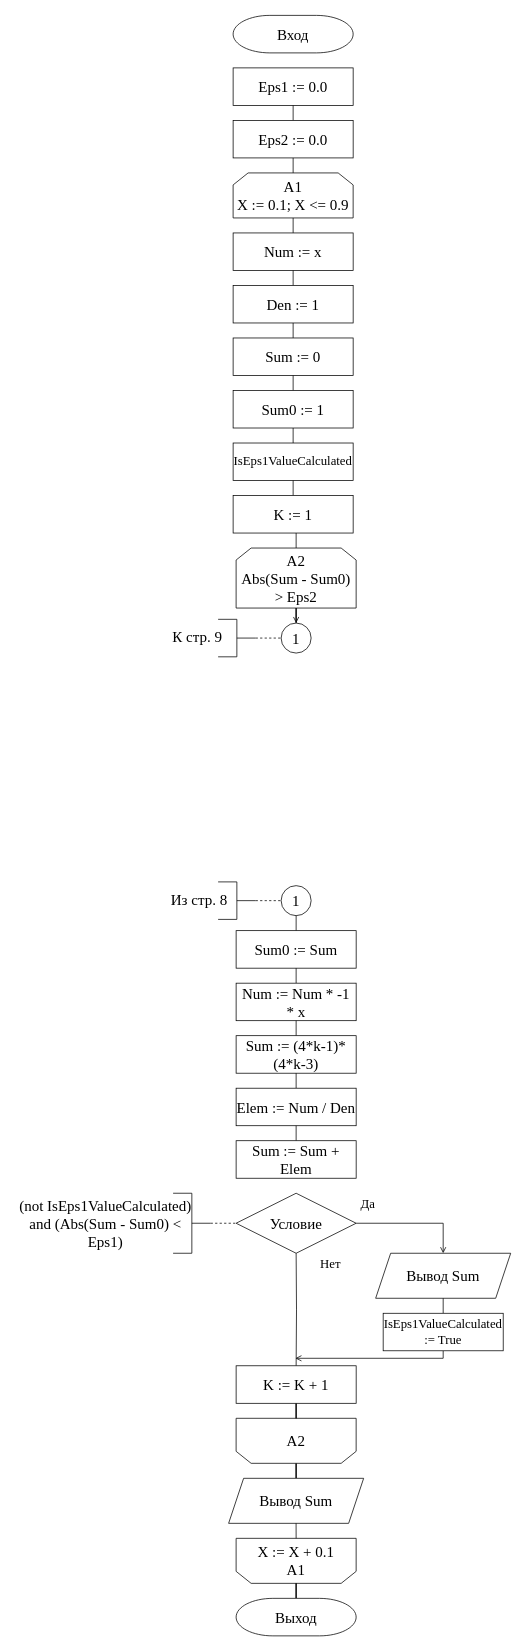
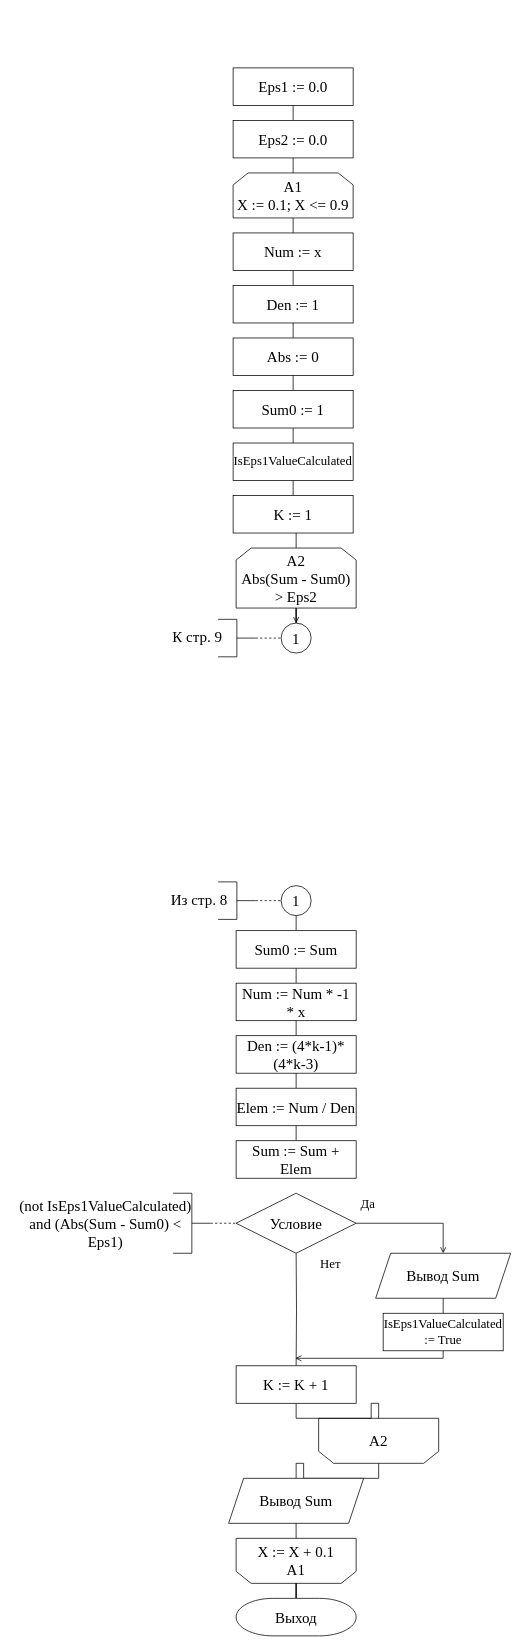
node "Вход": removed
node "Sum := 0": label "Sum := 0" -> "Abs := 0"
node "Sum := (4*k-1)*(4*k-3)": label "Sum := (4*k-1)*(4*k-3)" -> "Den := (4*k-1)*(4*k-3)"
node "А2": moved (296, 1440) -> (378, 1440)
